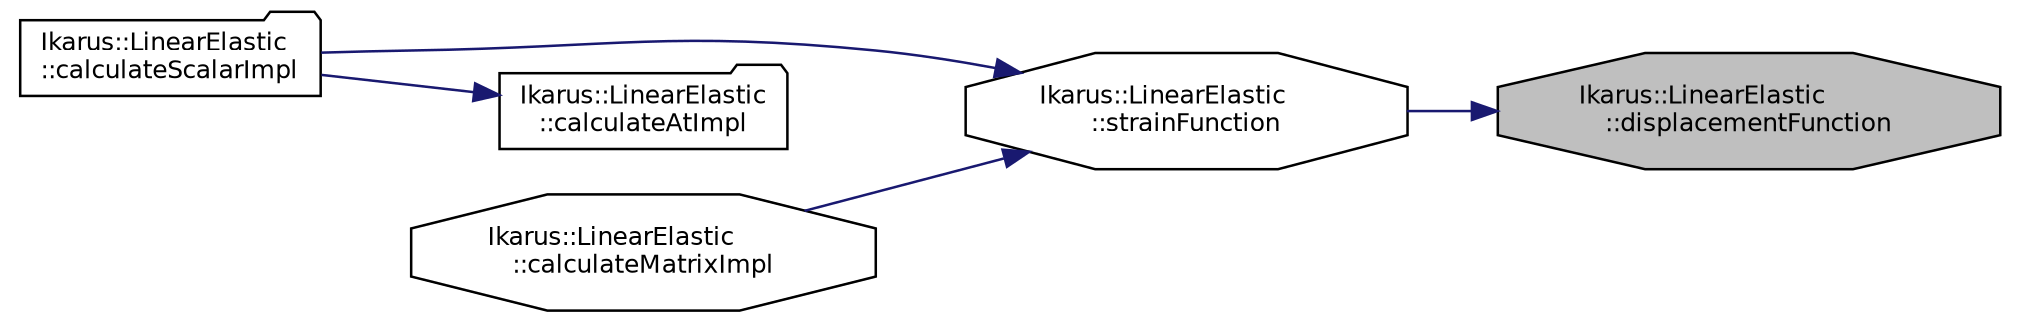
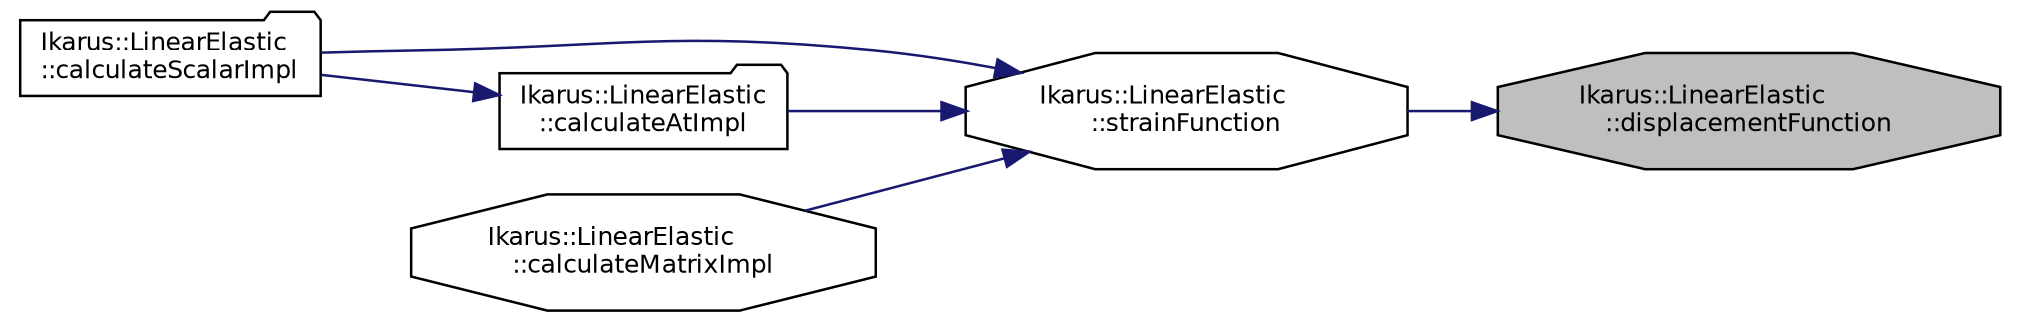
edge "Ikarus::LinearElastic ::calculateAtImpl" -> "Ikarus::LinearElastic ::strainFunction": added
